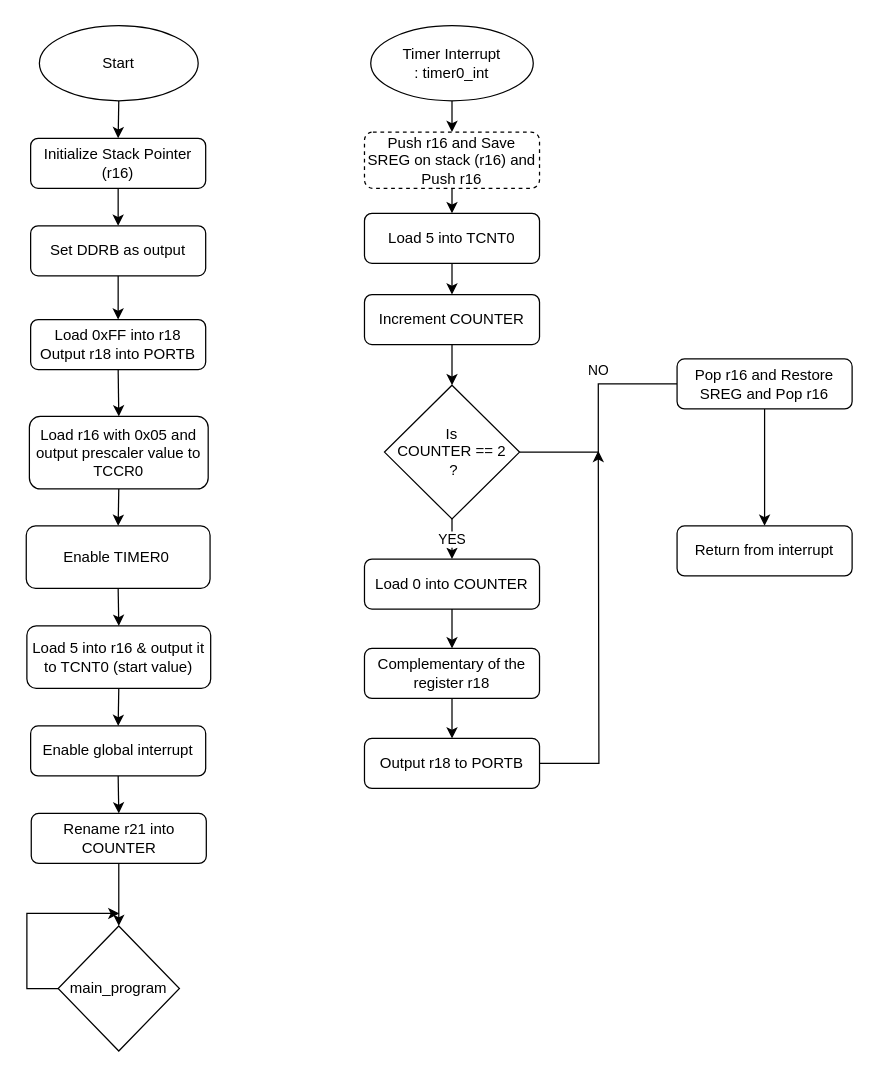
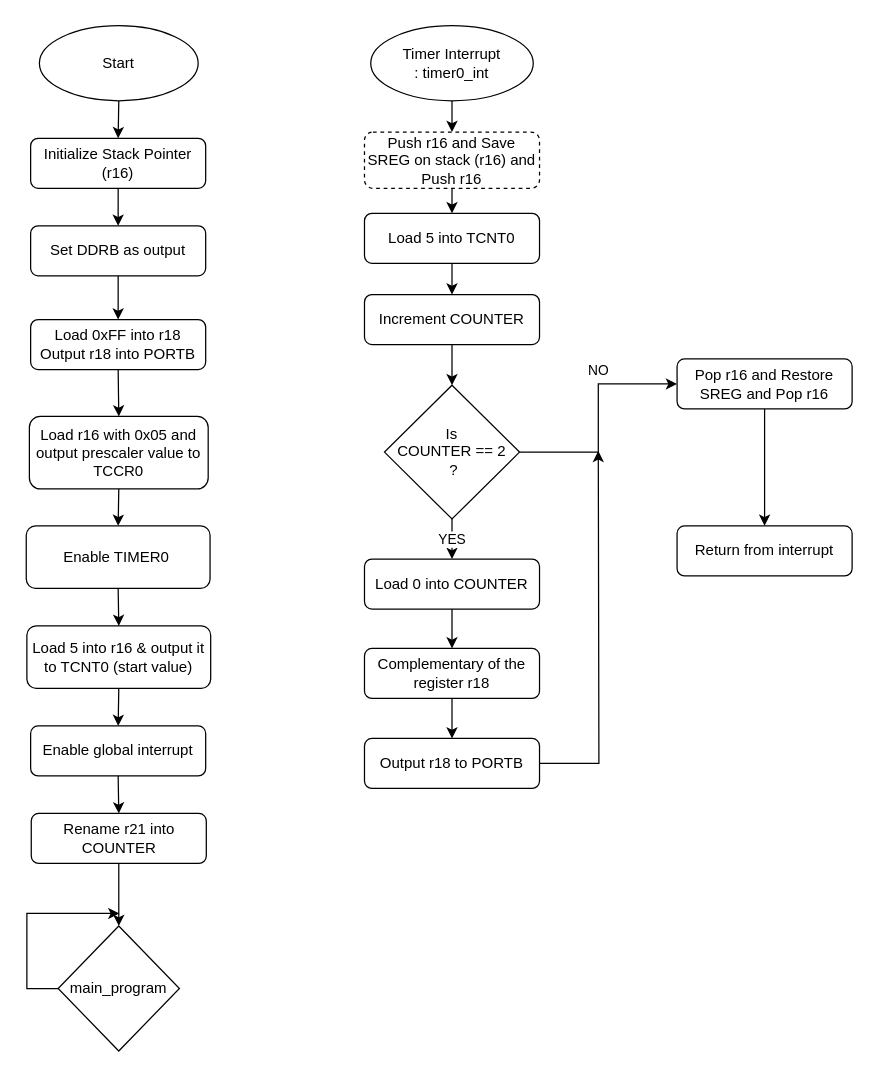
edge "Pop r16 and Restore SREG and Pop r16" -- "Is COUNTER == 2 ?": arrowhead none -> classic
